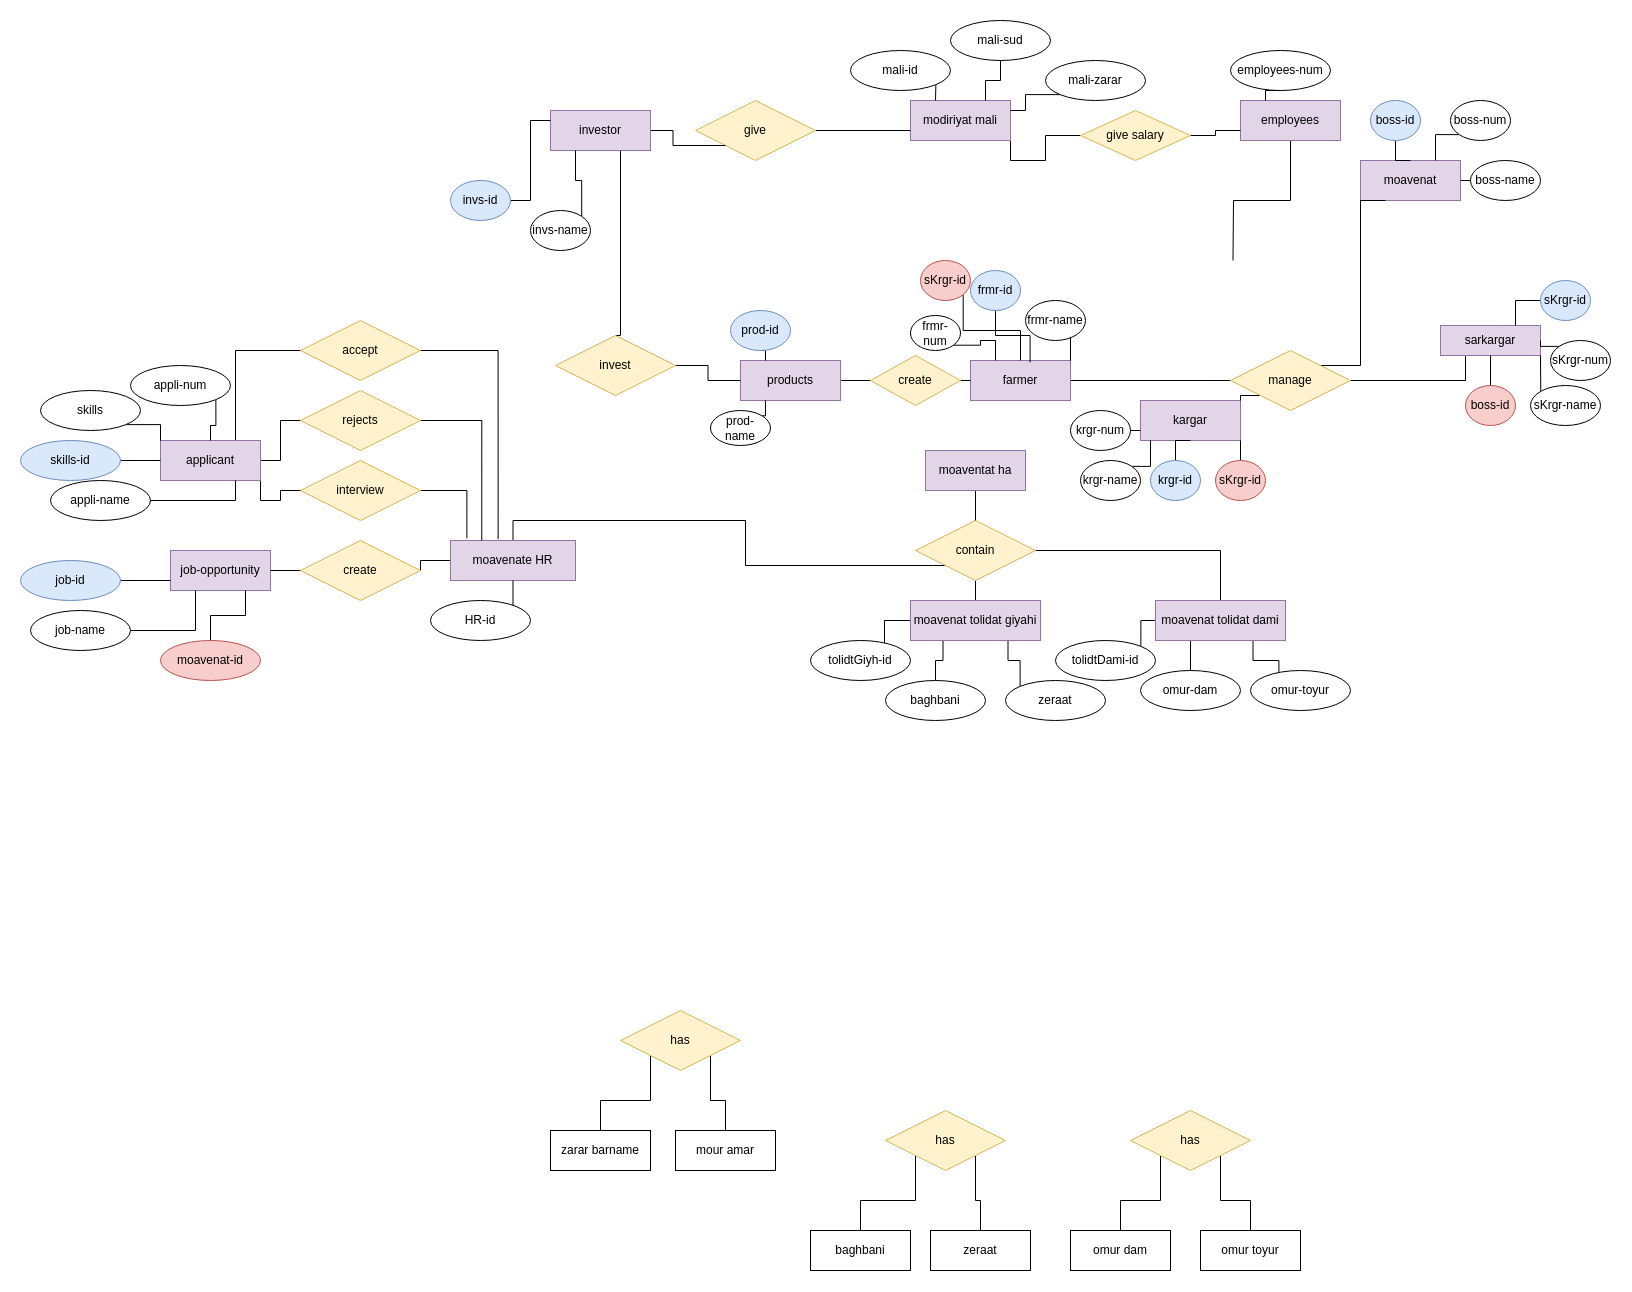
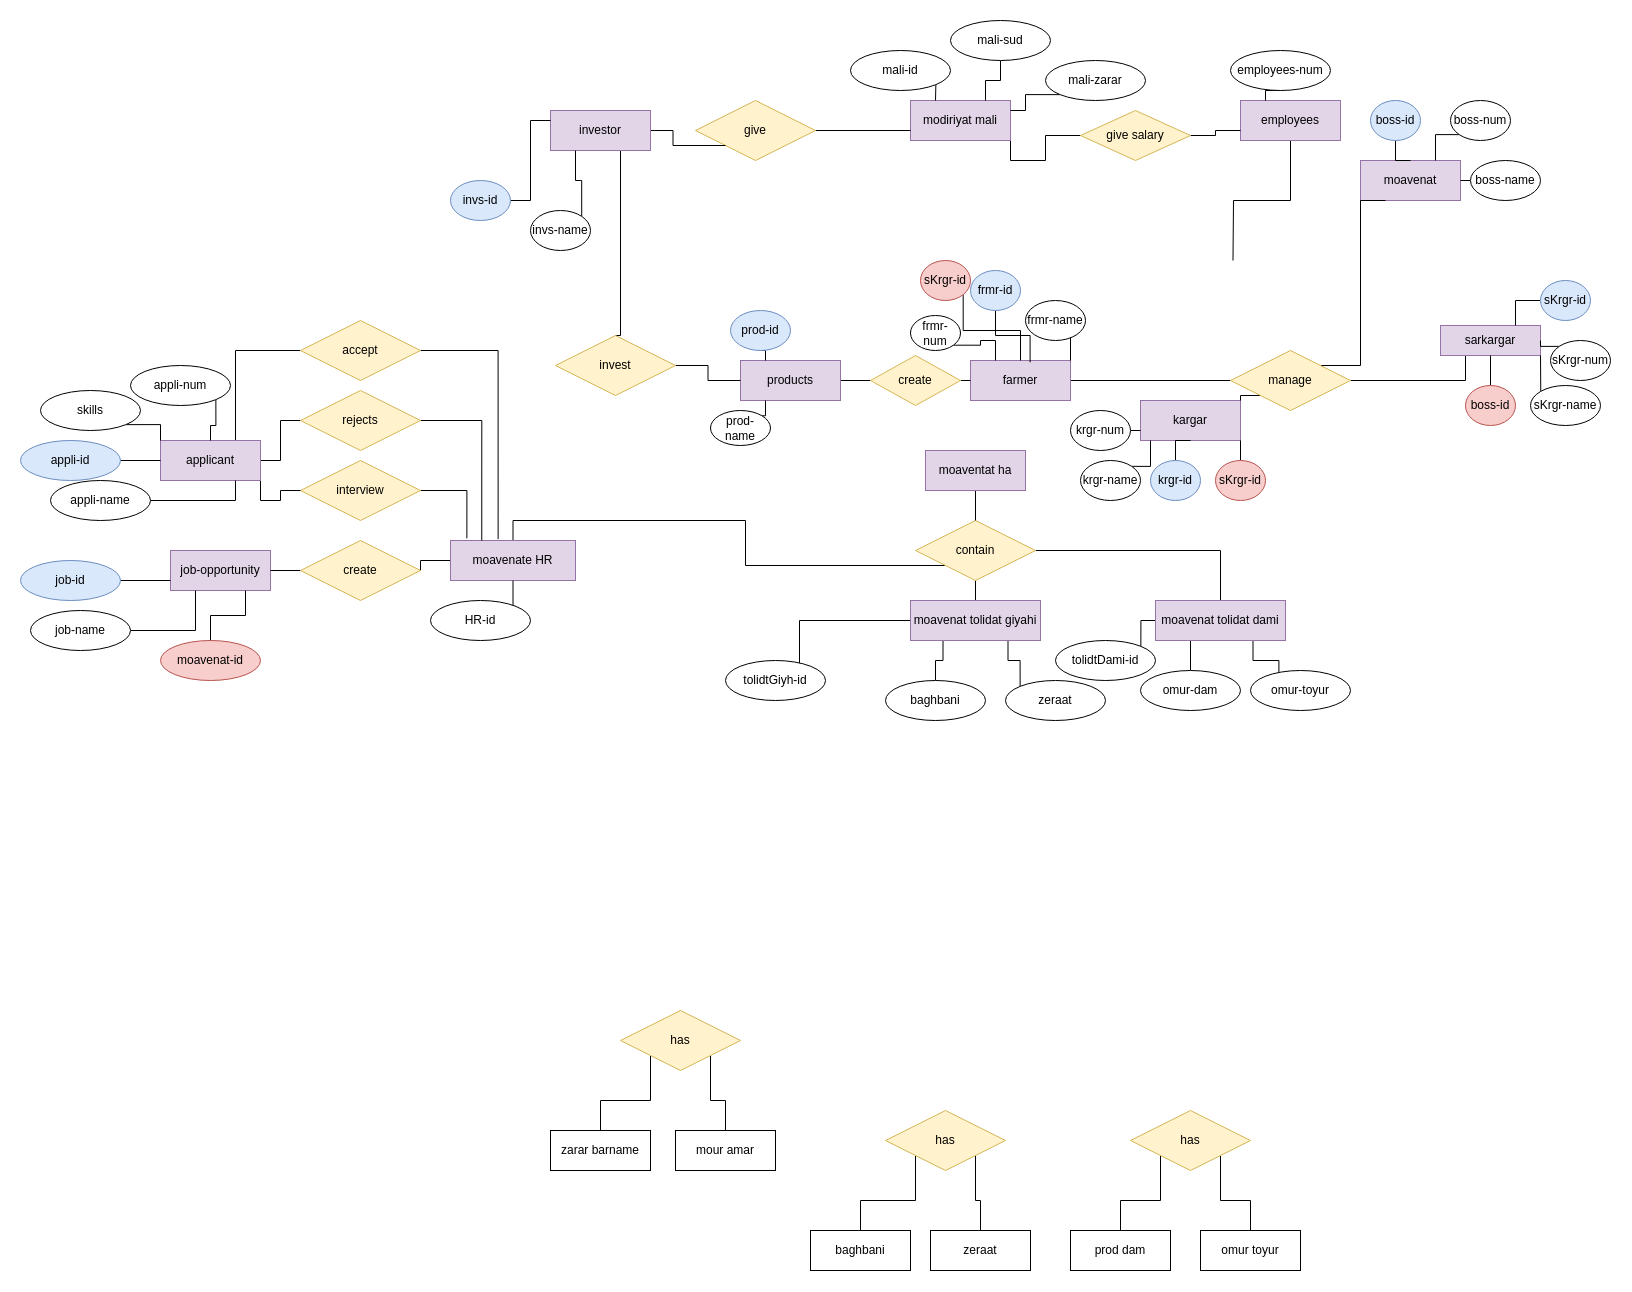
node "skills-id": label "skills-id" -> "appli-id"
node "tolidtGiyh-id": moved (861, 661) -> (776, 681)
node "omur dam": label "omur dam" -> "prod dam"
